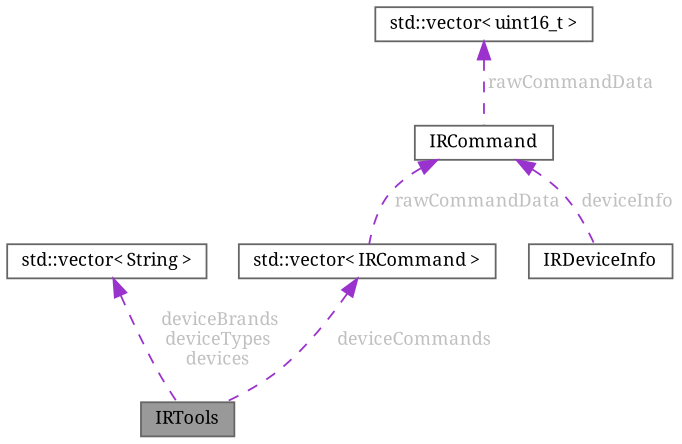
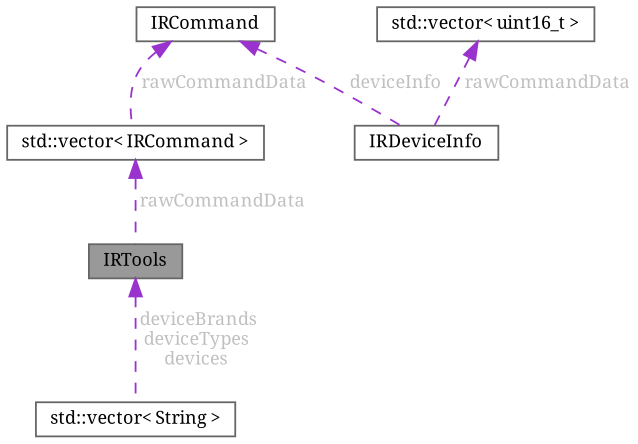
edge "IRCommand" -> "std::vector< uint16_t >": now "IRDeviceInfo" -> "std::vector< uint16_t >"
edge "IRTools" -> "std::vector< IRCommand >": label " deviceCommands" -> " rawCommandData"
edge "IRTools" -> "std::vector< String >": reversed
